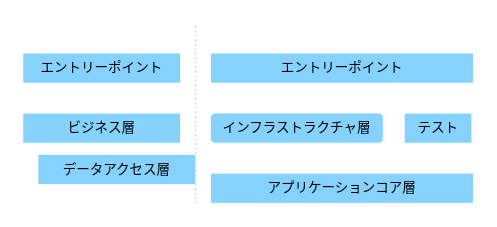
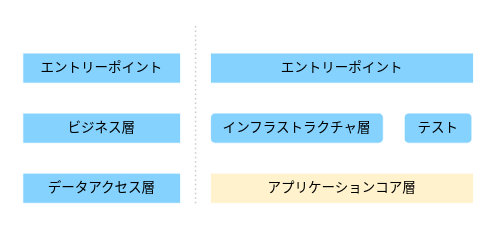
node "テスト": shape rectangle -> rounded rectangle
node "データアクセス層": moved (117, 169) -> (102, 188)
edge "テスト" -> "アプリケーションコア層": removed
node "アプリケーションコア層": fillcolor #85d2ff -> #fff2cc
